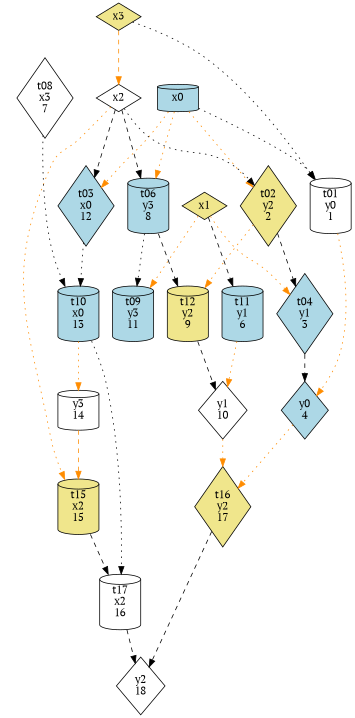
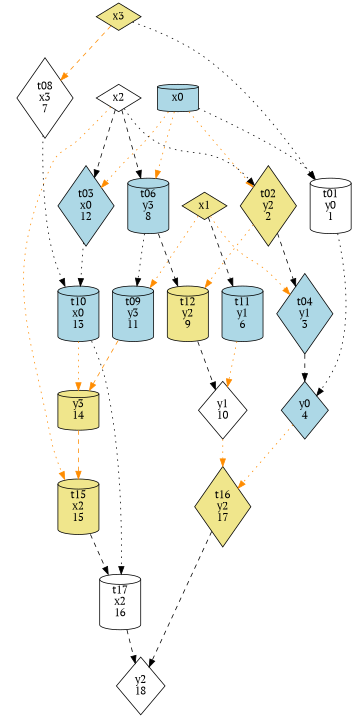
edge "x3" -> "x2": now "x3" -> "t08 x3 7"
edge "t01 y0 1" -> "y0 4": color darkorange -> black
edge "t09 y3 11" -> "y3 14": added
node "y3 14": fillcolor white -> khaki
